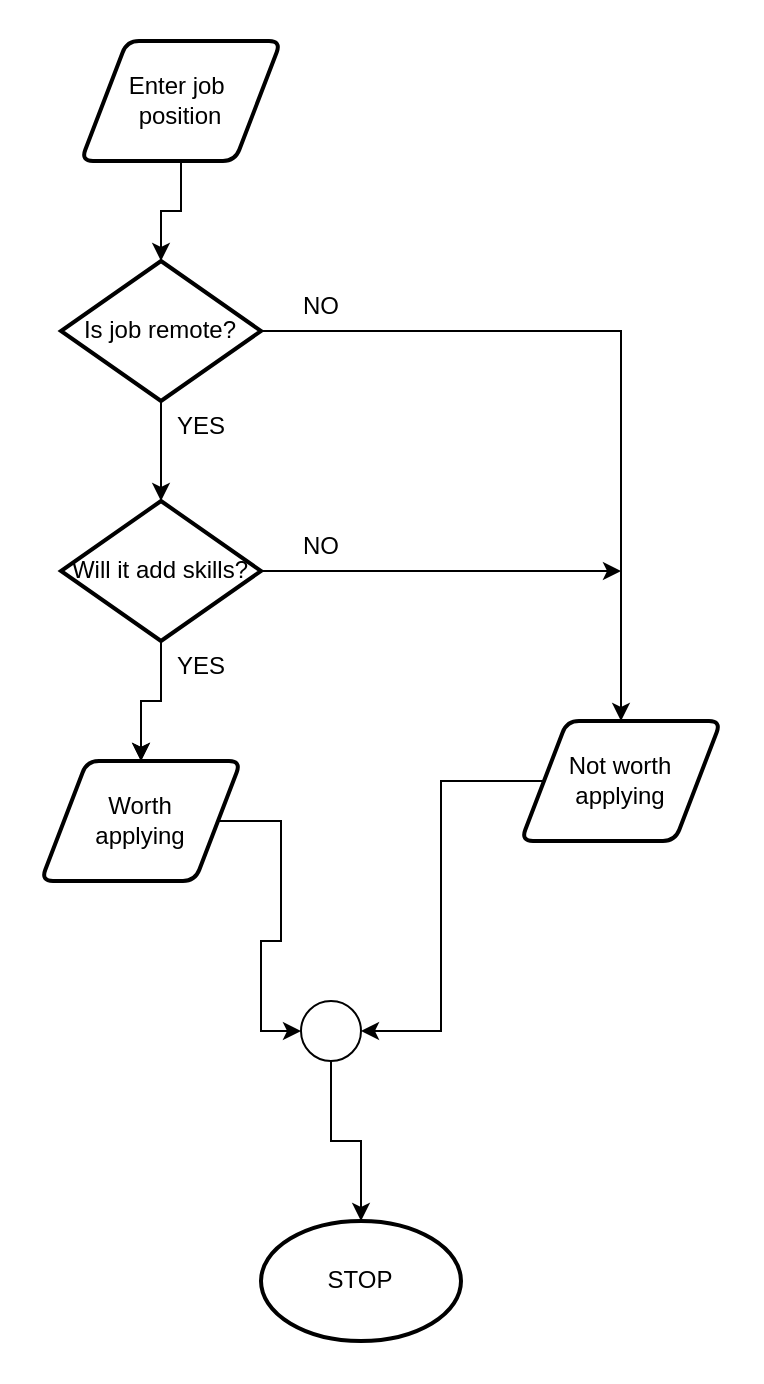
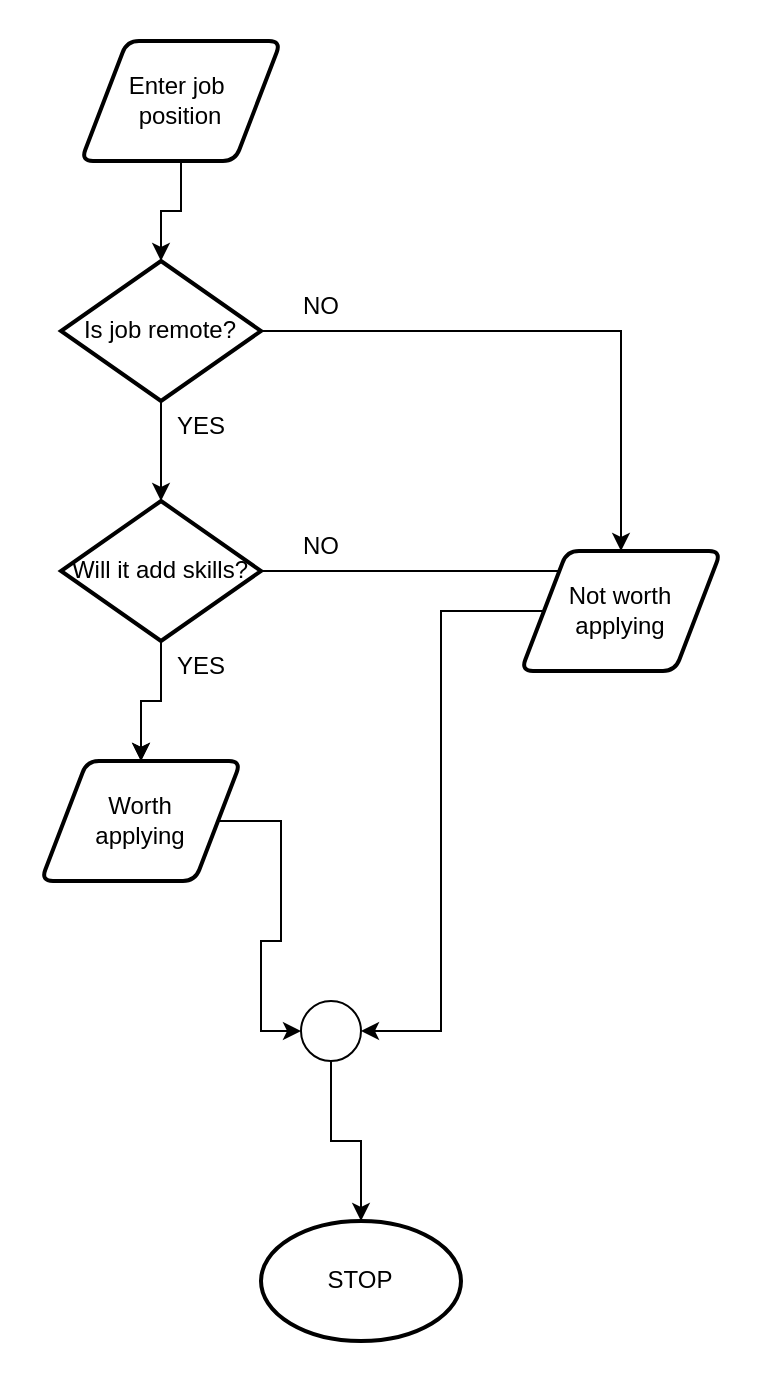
node "Not worth applying": moved (621, 781) -> (621, 611)
